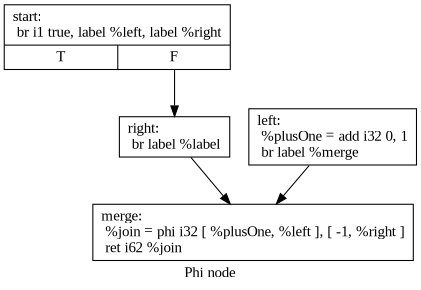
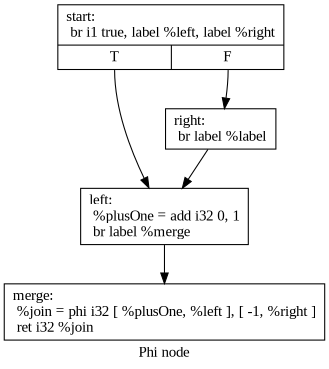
edge "start:" -> "left:": added
edge "right:" -> "merge:": now "right:" -> "left:"
node "merge:": text "ret i62 %join" -> "ret i32 %join"
